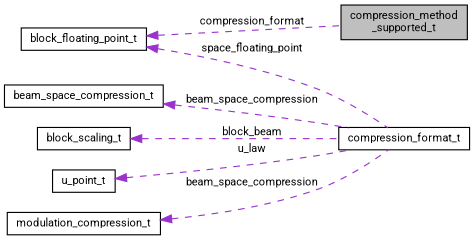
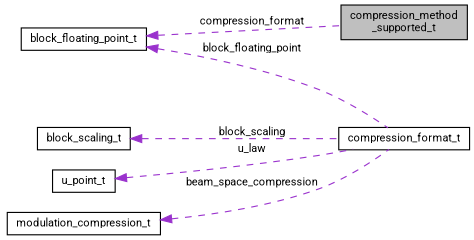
edge "compression_format_t" -> "block_floating_point_t": label " space_floating_point" -> " block_floating_point"
node "beam_space_compression_t": removed
edge "compression_format_t" -> "block_scaling_t": label " block_beam" -> " block_scaling"
